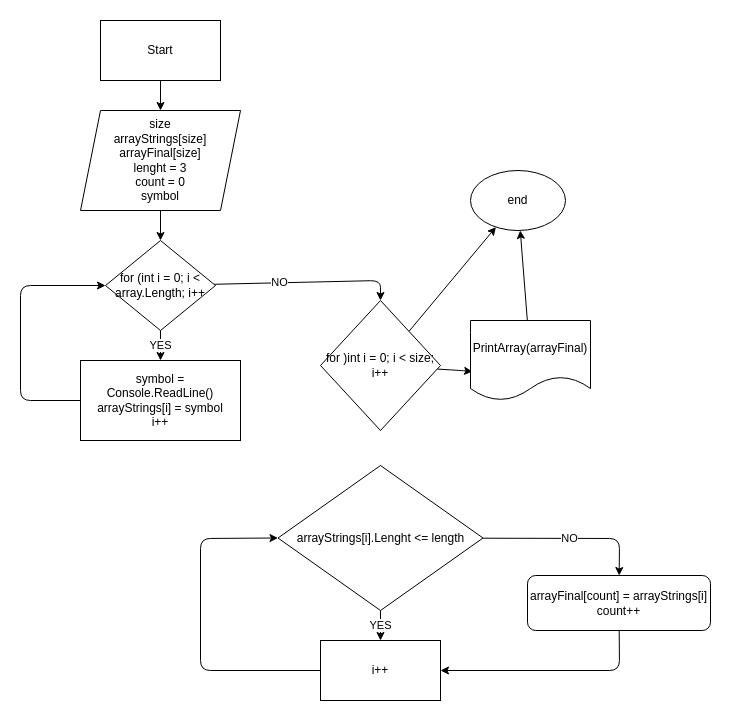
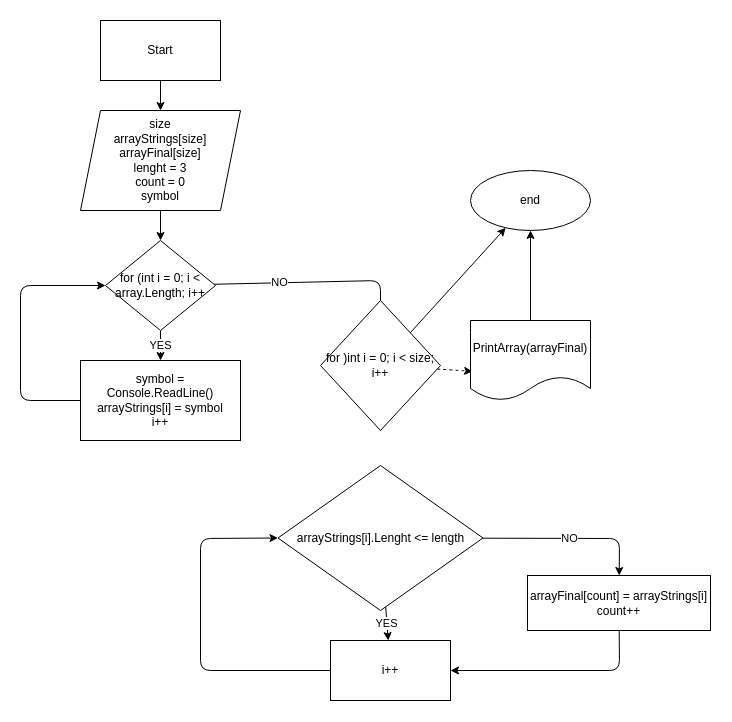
node "end": size 95x60 -> 120x60
edge "for (int i = 0; i < array.Length; i++" -> "for )int i = 0; i < size; i++": arrowhead classic -> none
edge "for )int i = 0; i < size; i++" -> "PrintArray(arrayFinal)": style solid -> dashed
node "arrayFinal[count] = arrayStrings[i] count++": shape rounded rectangle -> rectangle
node "i++": moved (381, 671) -> (391, 671)
